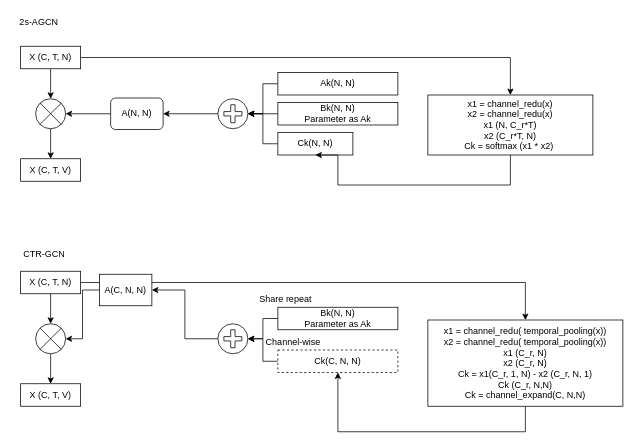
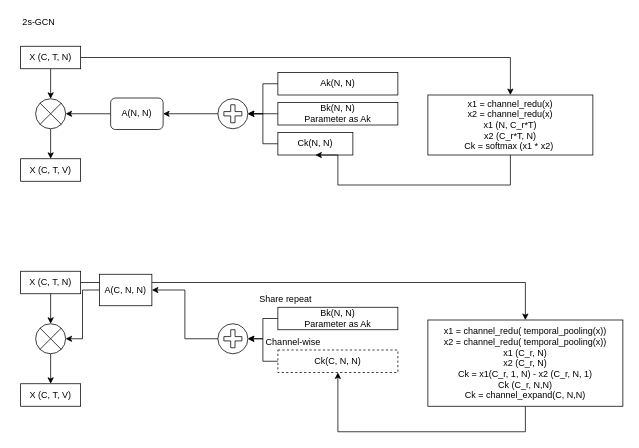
node "2s-AGCN": label "2s-AGCN" -> "2s-GCN"
node "CTR-GCN": removed
